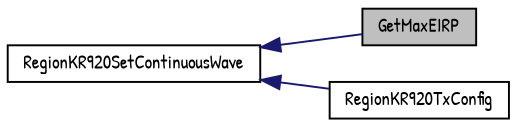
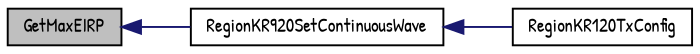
edge "GetMaxEIRP" -> "RegionKR920SetContinuousWave": reversed
node "RegionKR920TxConfig": label "RegionKR920TxConfig" -> "RegionKR120TxConfig"
